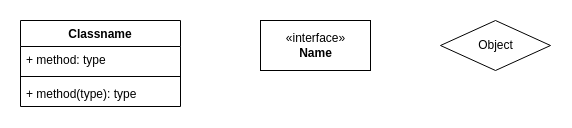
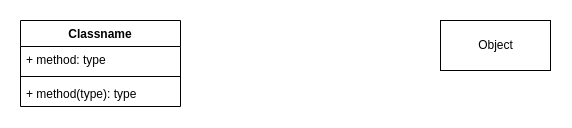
node "«interface» Name": removed
node "Object": shape diamond -> rectangle
